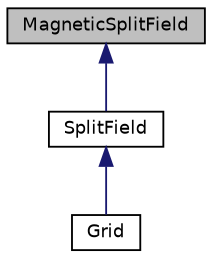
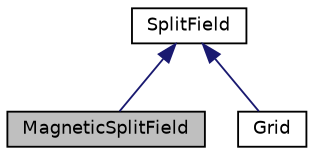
edge "SplitField" -> "MagneticSplitField": reversed
